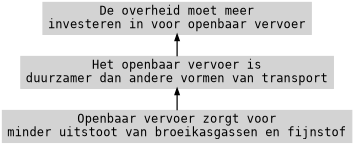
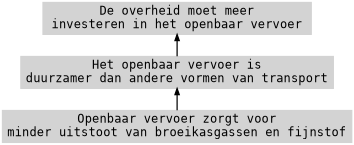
node "De overheid moet meer investeren in voor openbaar vervoer": label "De overheid moet meer investeren in voor openbaar vervoer" -> "De overheid moet meer investeren in het openbaar vervoer"
